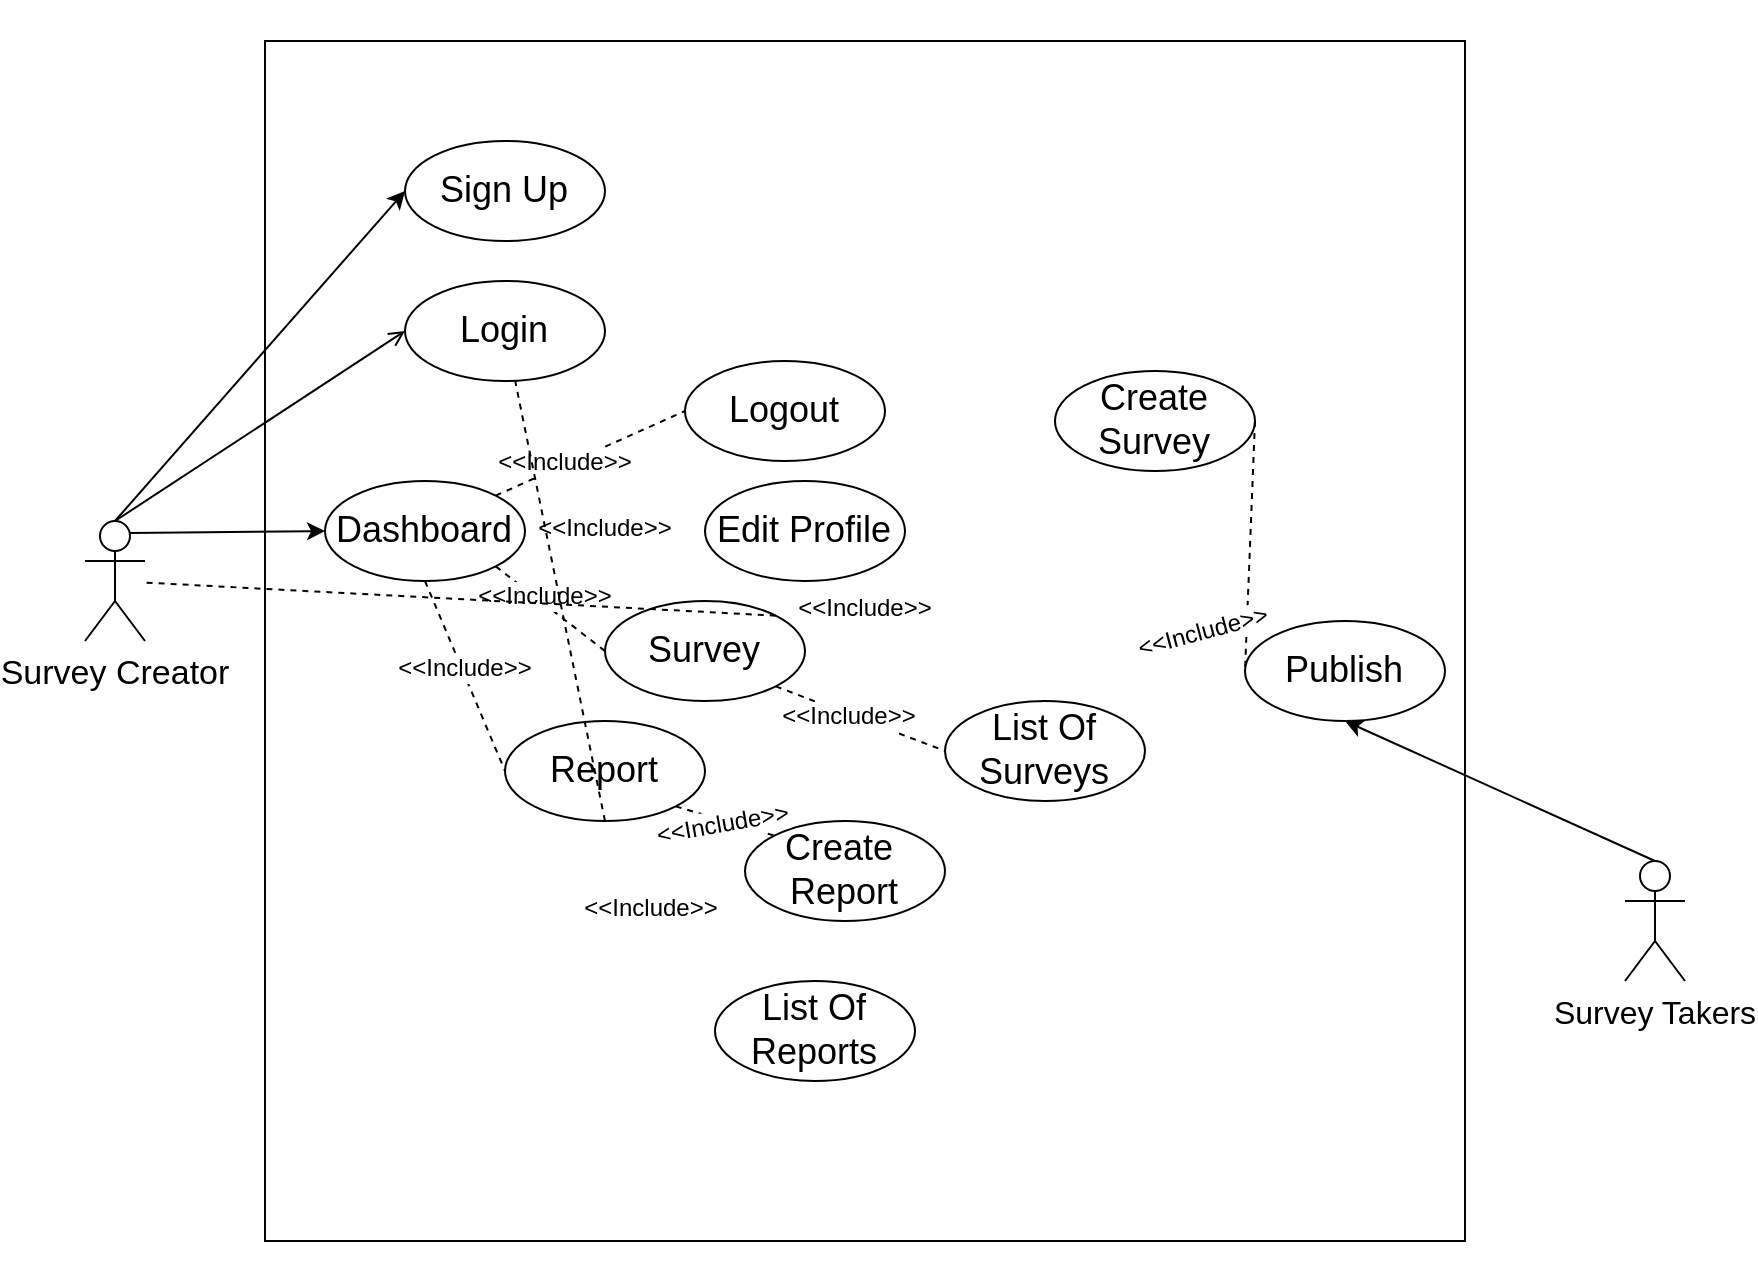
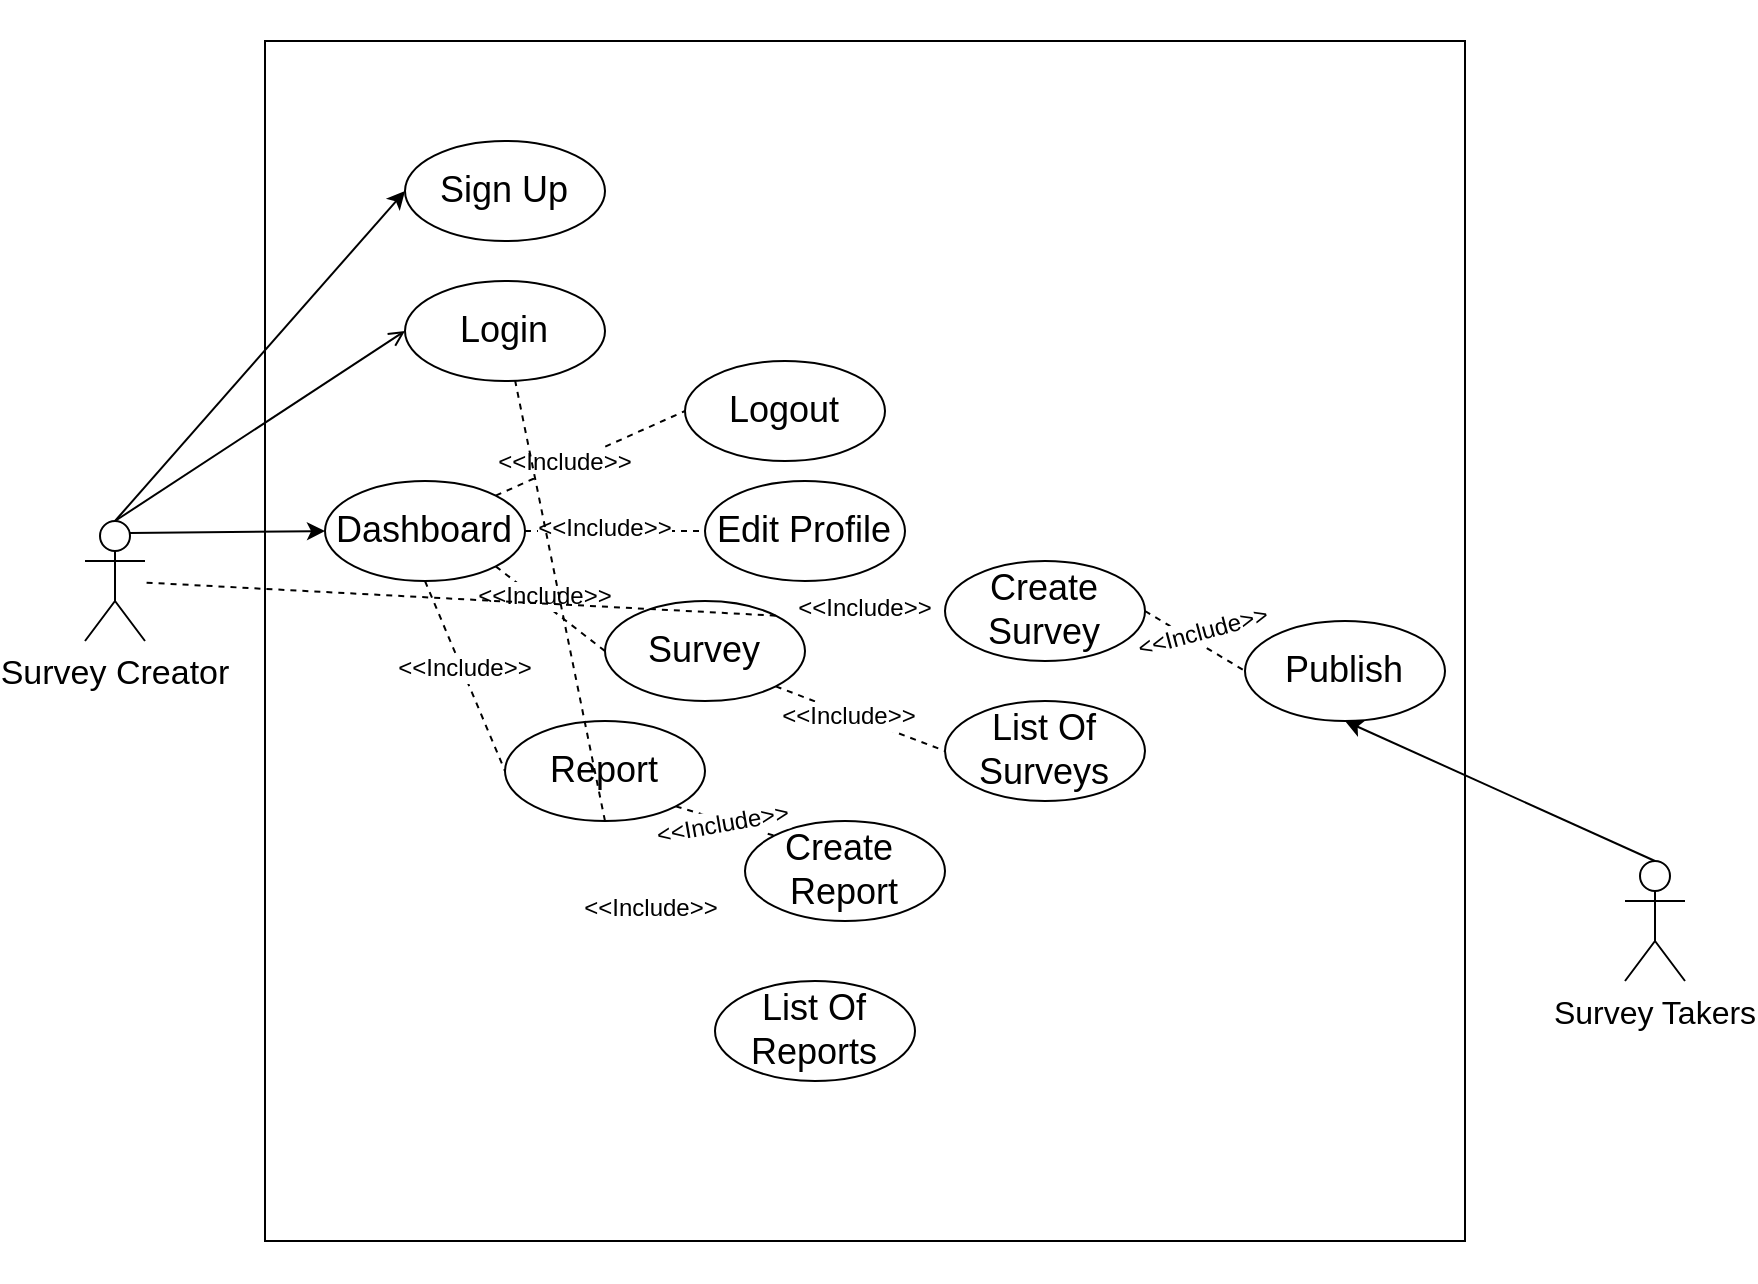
node "Create Survey": moved (1155, 421) -> (1045, 611)
edge "Dashboard" -- "Edit Profile": added
